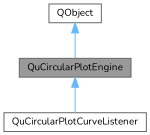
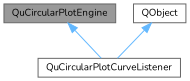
edge "QuCircularPlotEngine" -> "QObject": now "QuCircularPlotCurveListener" -> "QObject"
